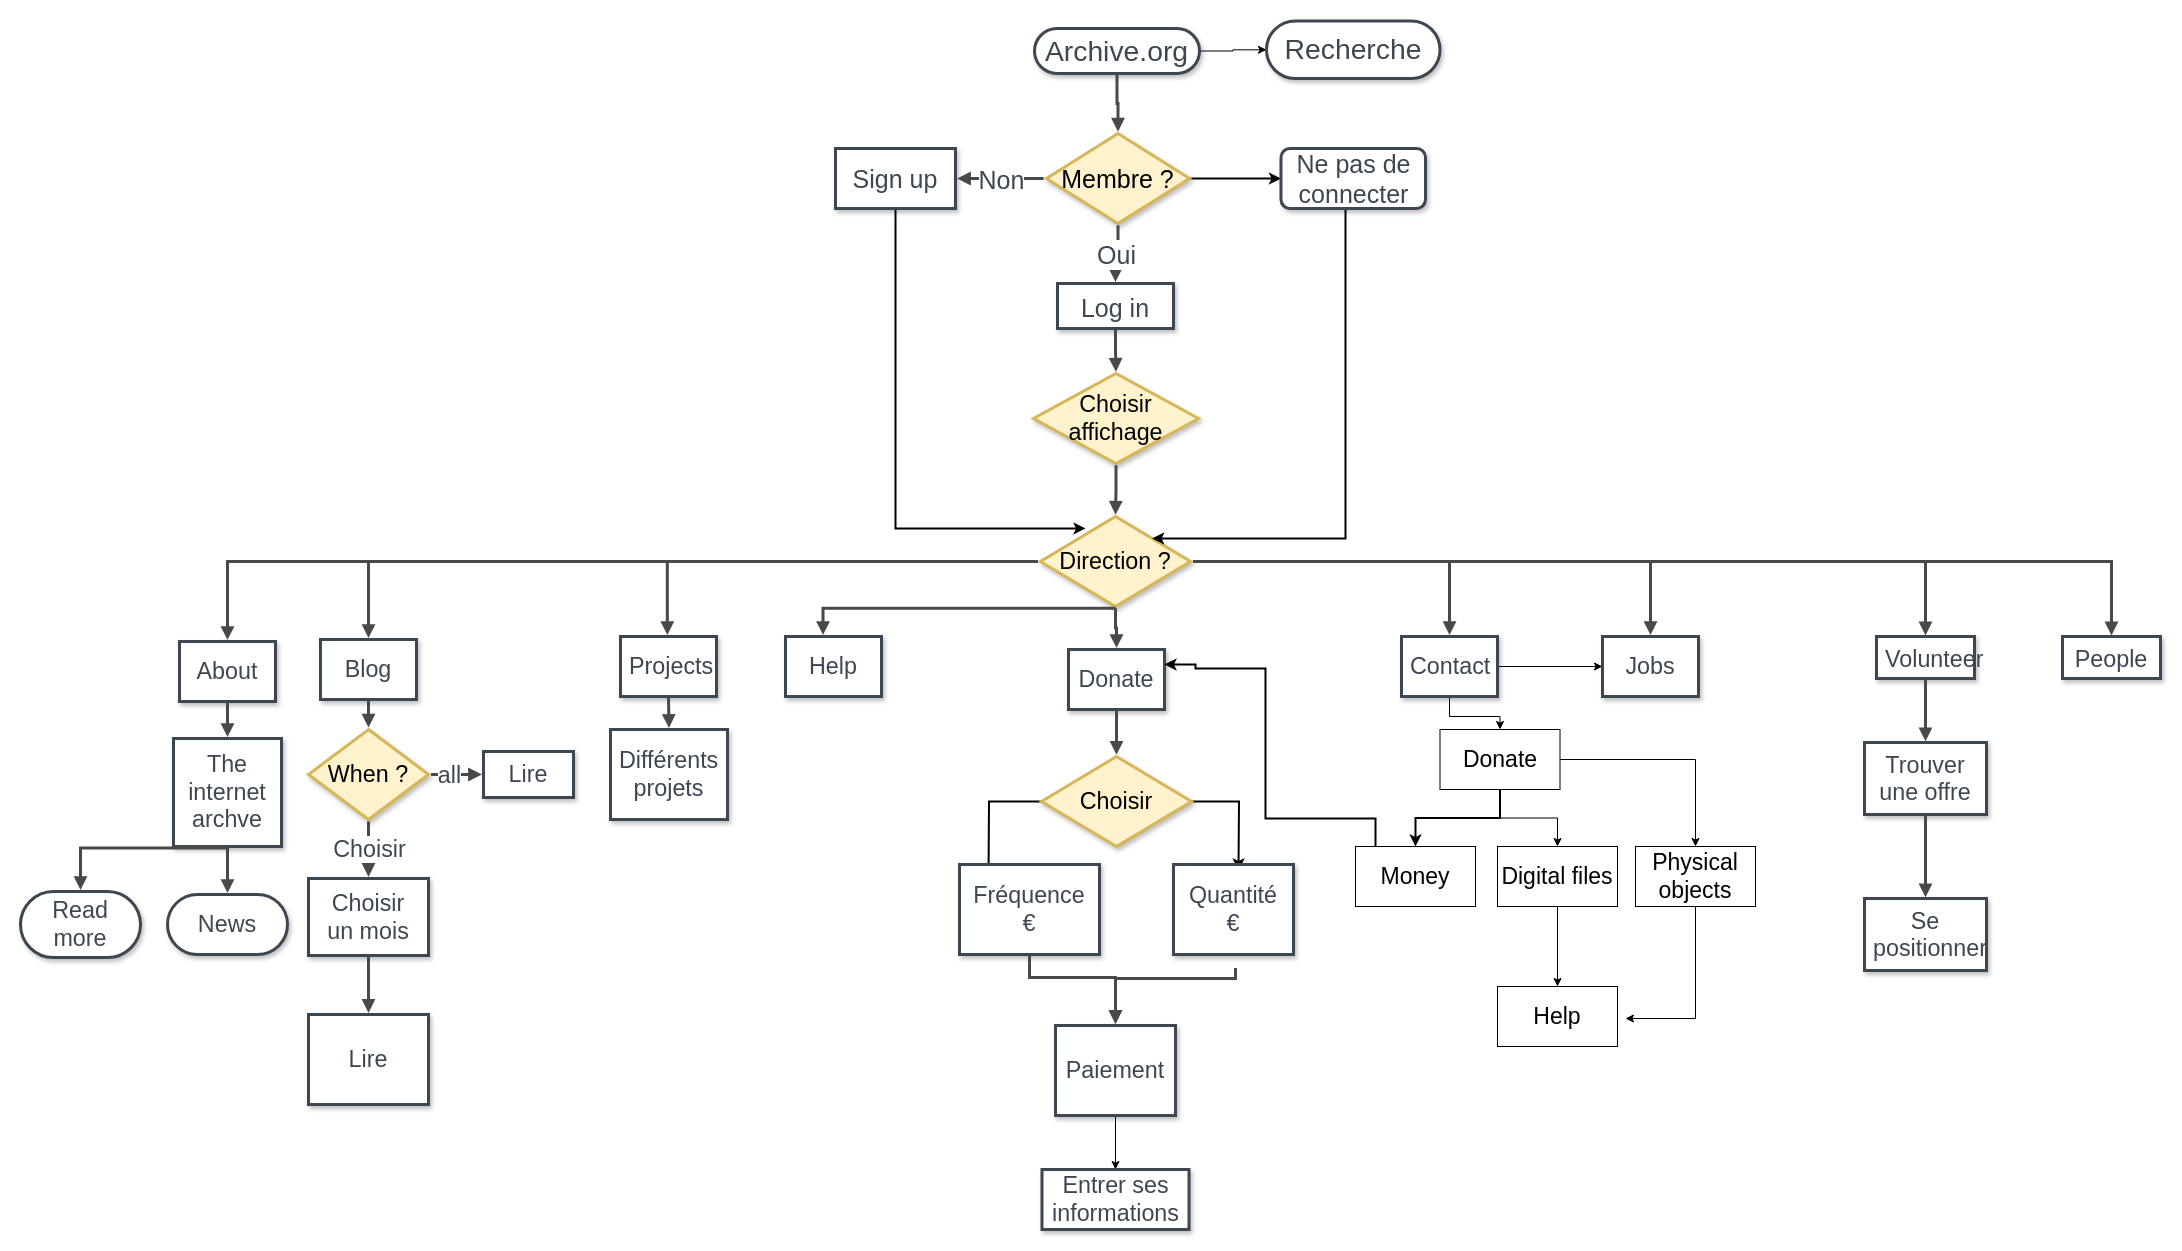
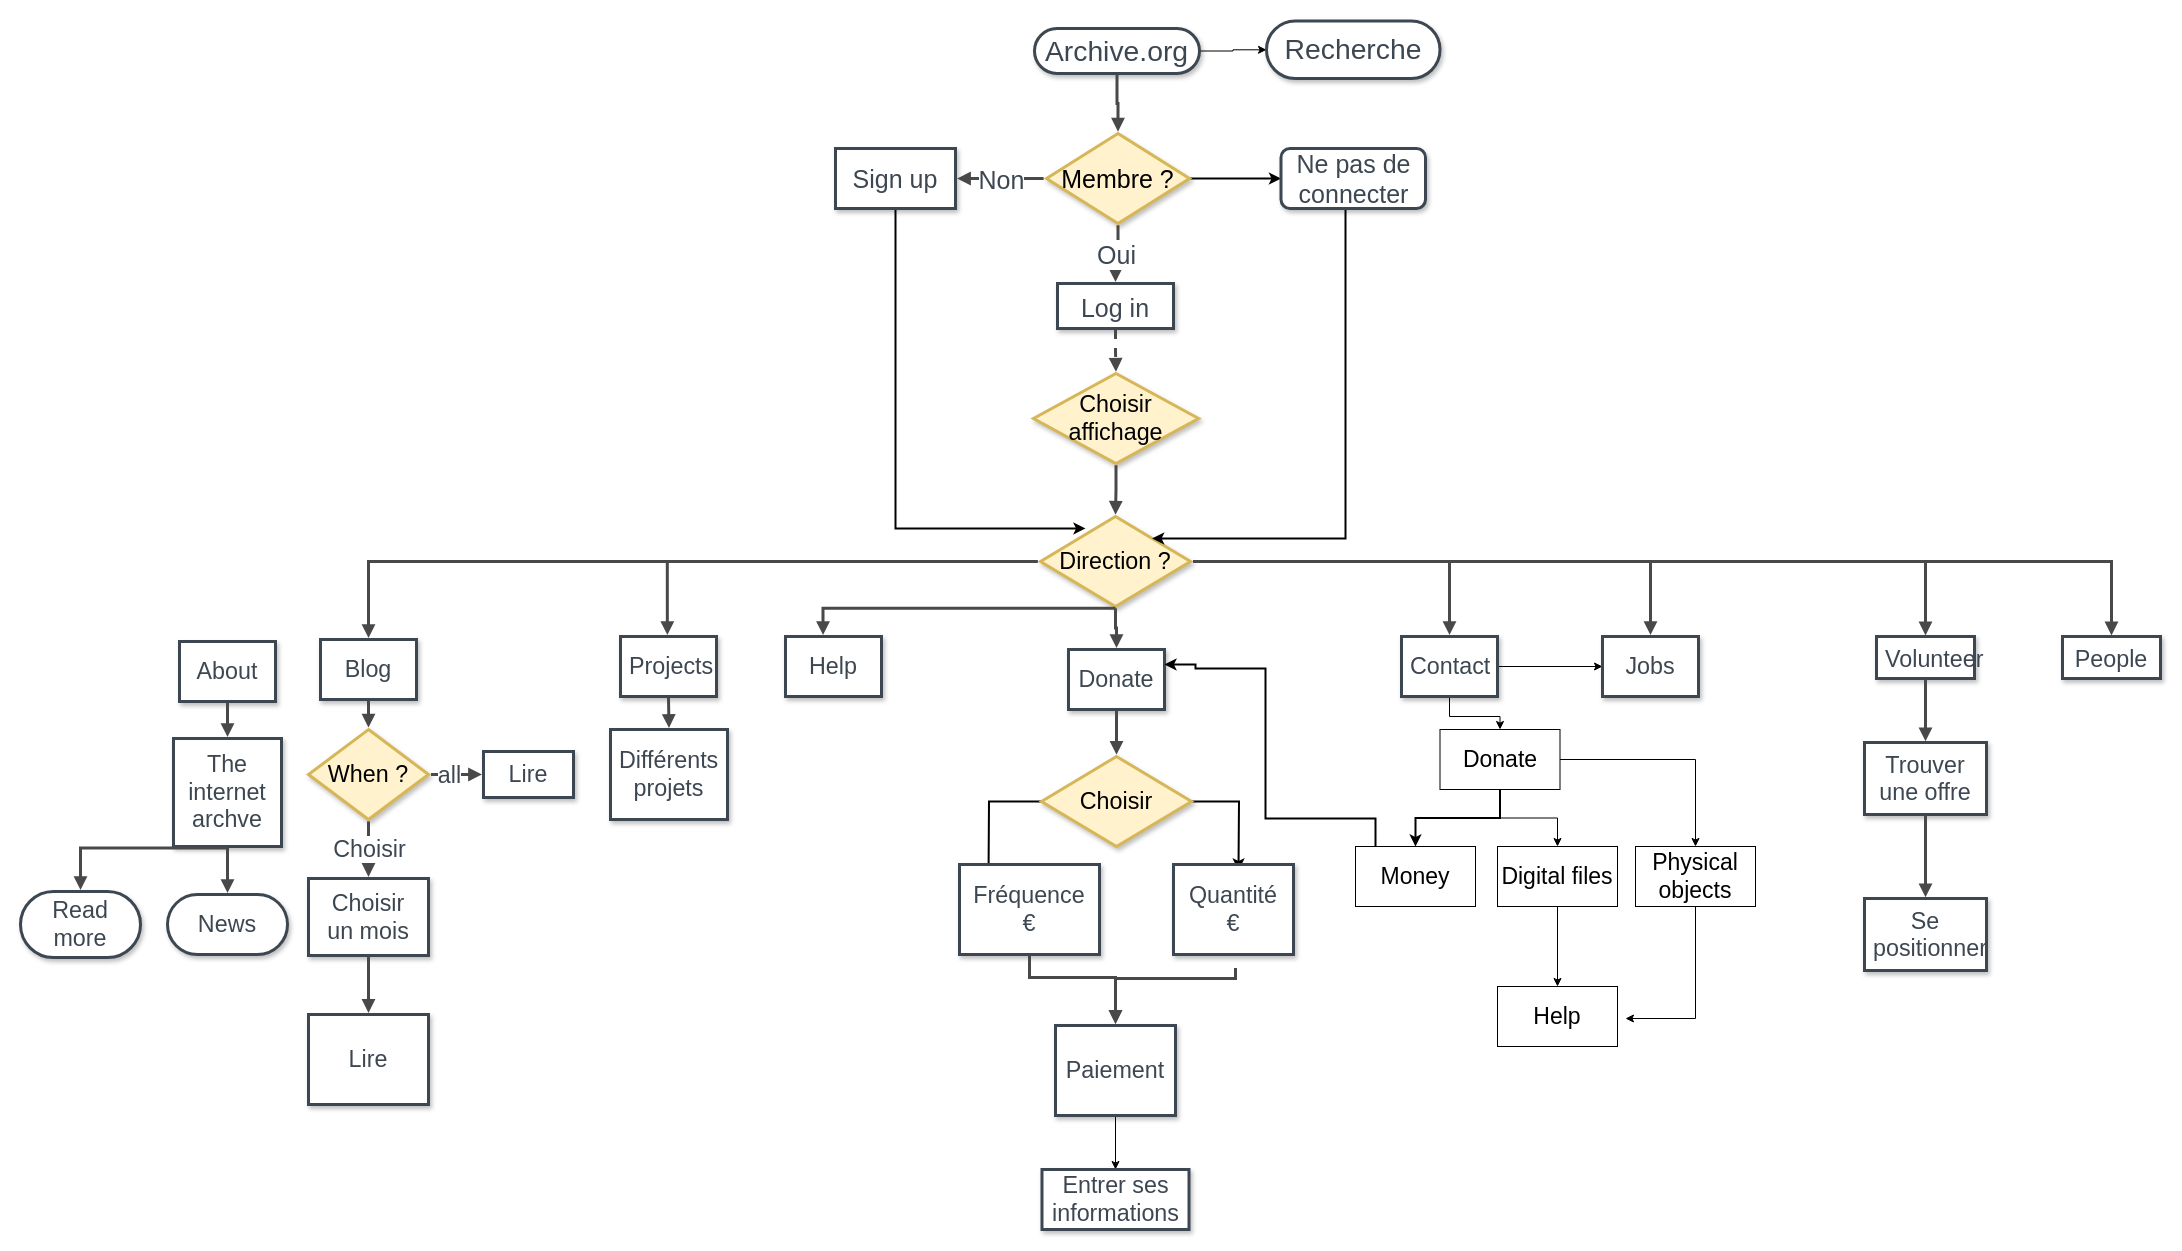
edge "Log in" -> "Choisir affichage": style solid -> dashed
edge "Direction ?" -> "About": removed
